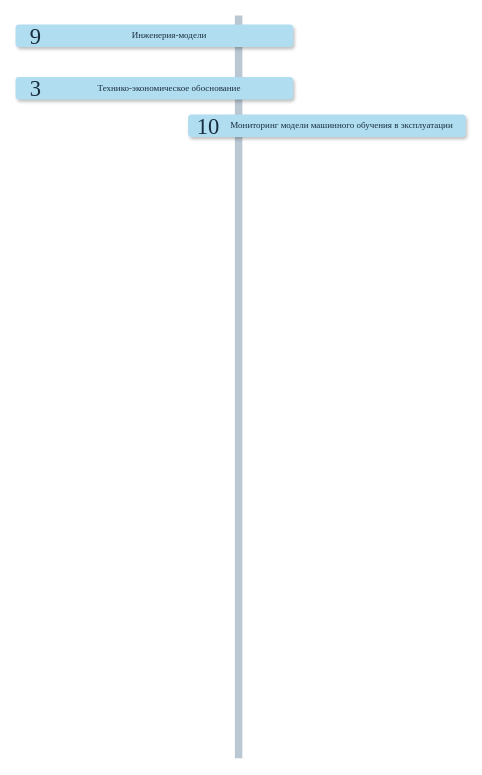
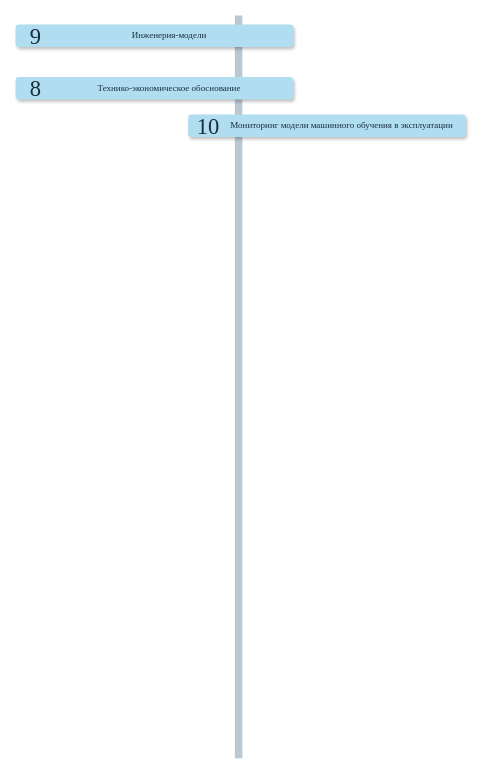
node "3": label "3" -> "8"
